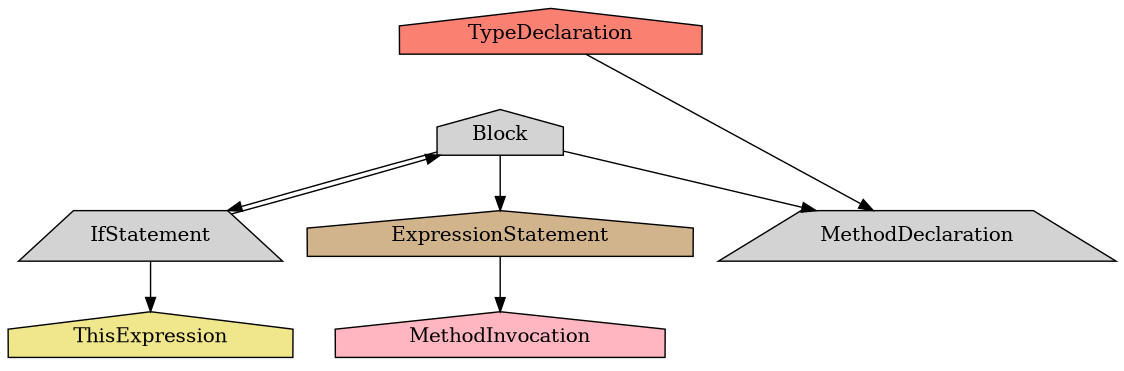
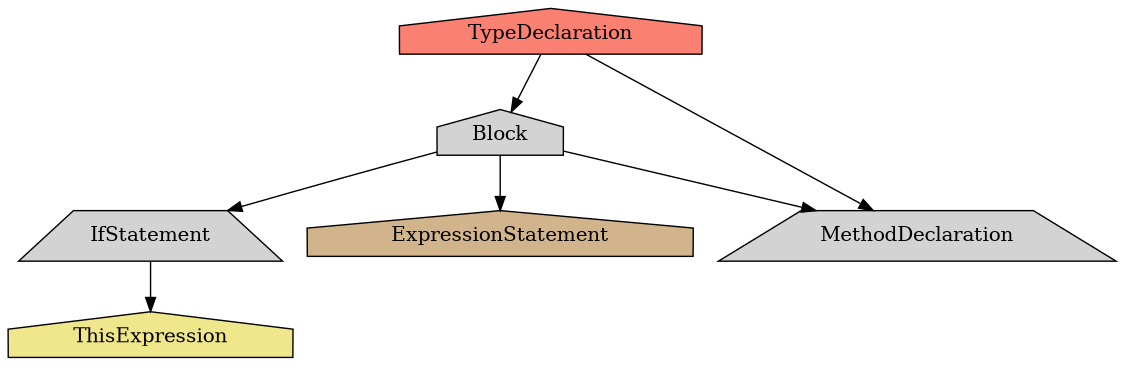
edge "IfStatement" -> "Block": now "TypeDeclaration" -> "Block"
node "MethodInvocation": removed
